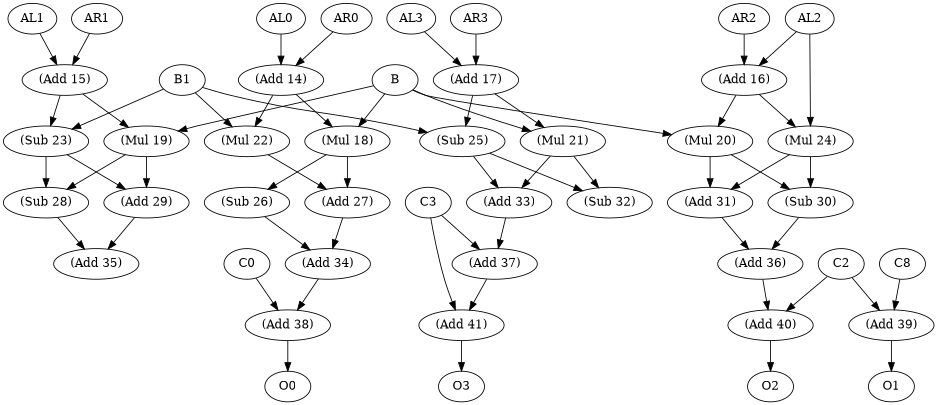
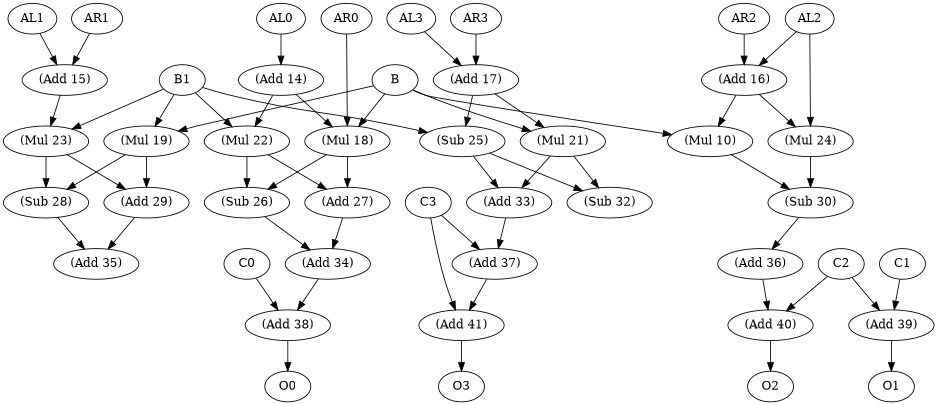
edge "AR0" -> "(Add 14)": now "AR0" -> "(Mul 18)"
edge "(Add 15)" -> "(Mul 19)": now "B1" -> "(Mul 19)"
node "(Sub 23)": label "(Sub 23)" -> "(Mul 23)"
node "(Mul 20)": label "(Mul 20)" -> "(Mul 10)"
edge "(Mul 22)" -> "(Sub 26)": added
node "(Add 31)": removed
node "C8": label "C8" -> "C1"
